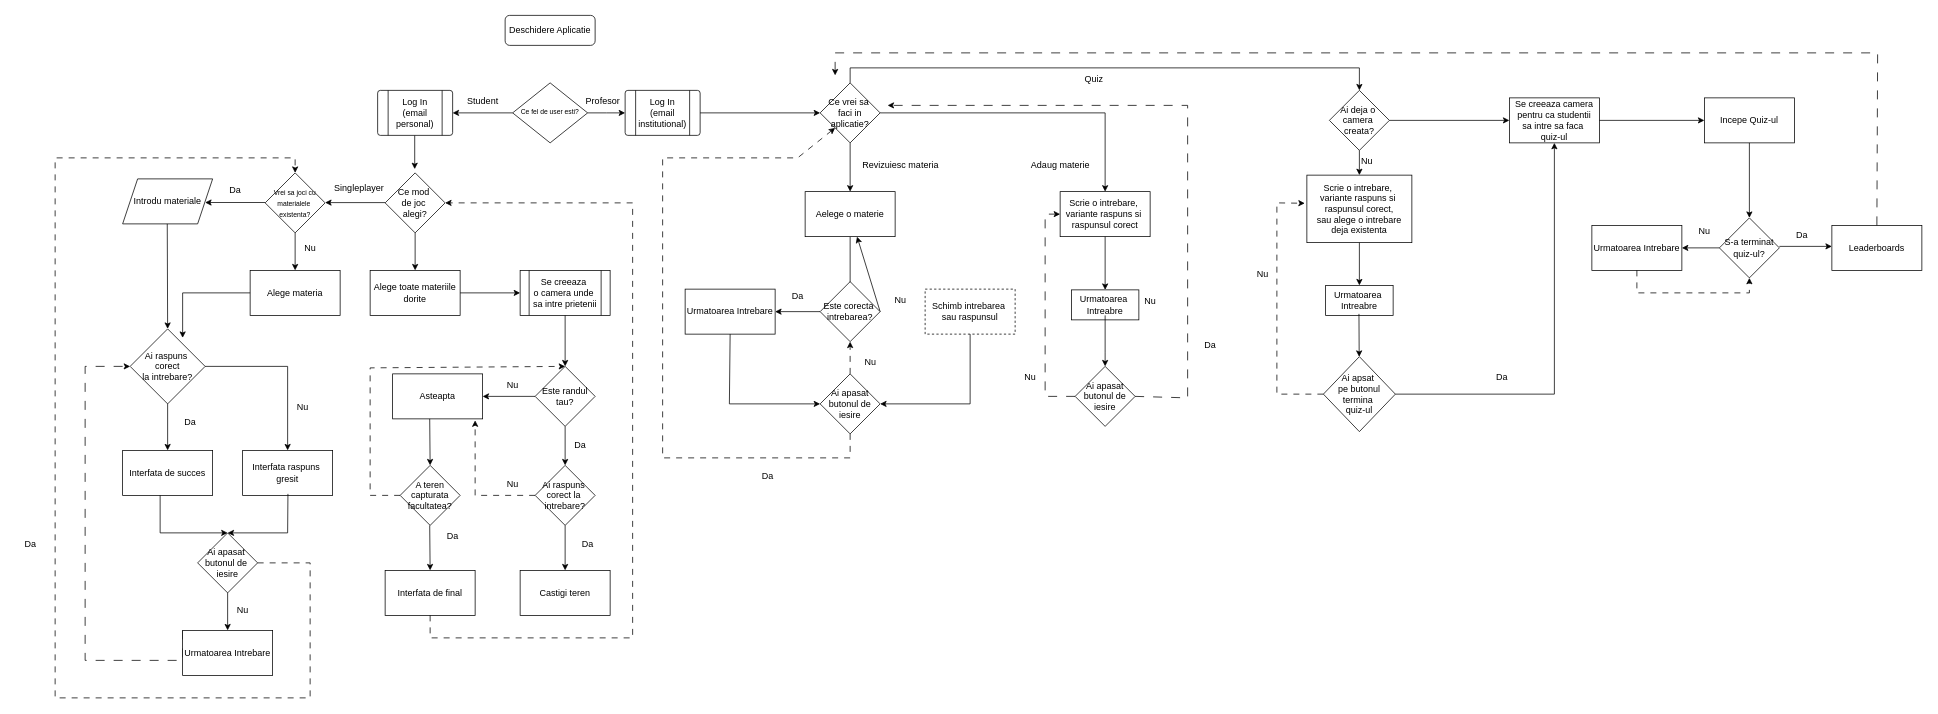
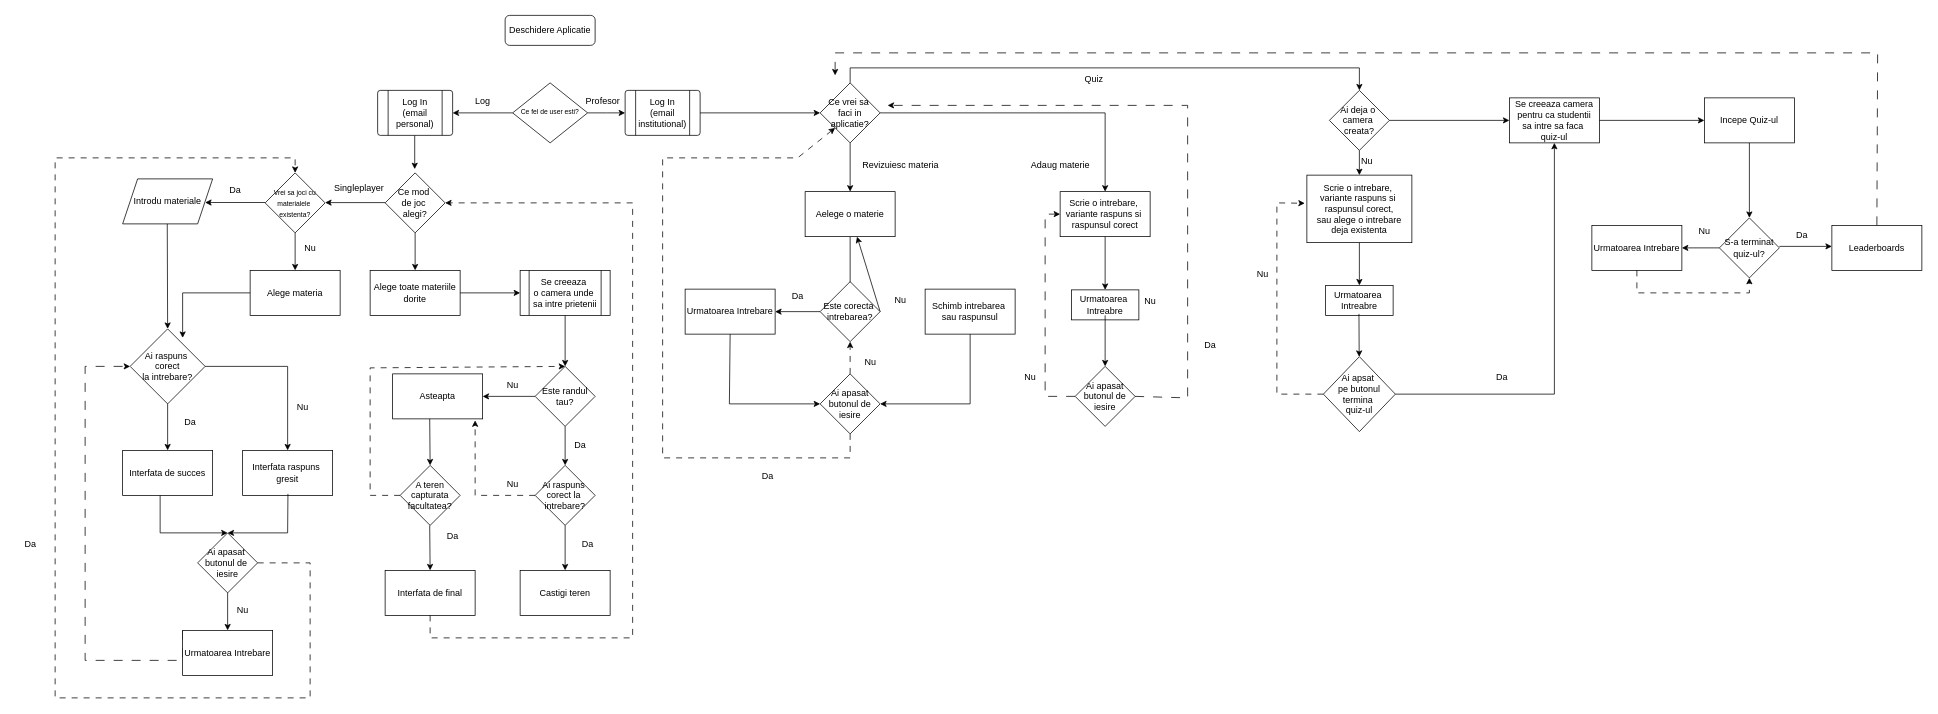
node "Student": label "Student" -> "Log"
node "Schimb intrebarea sau raspunsul": style dashed -> solid
